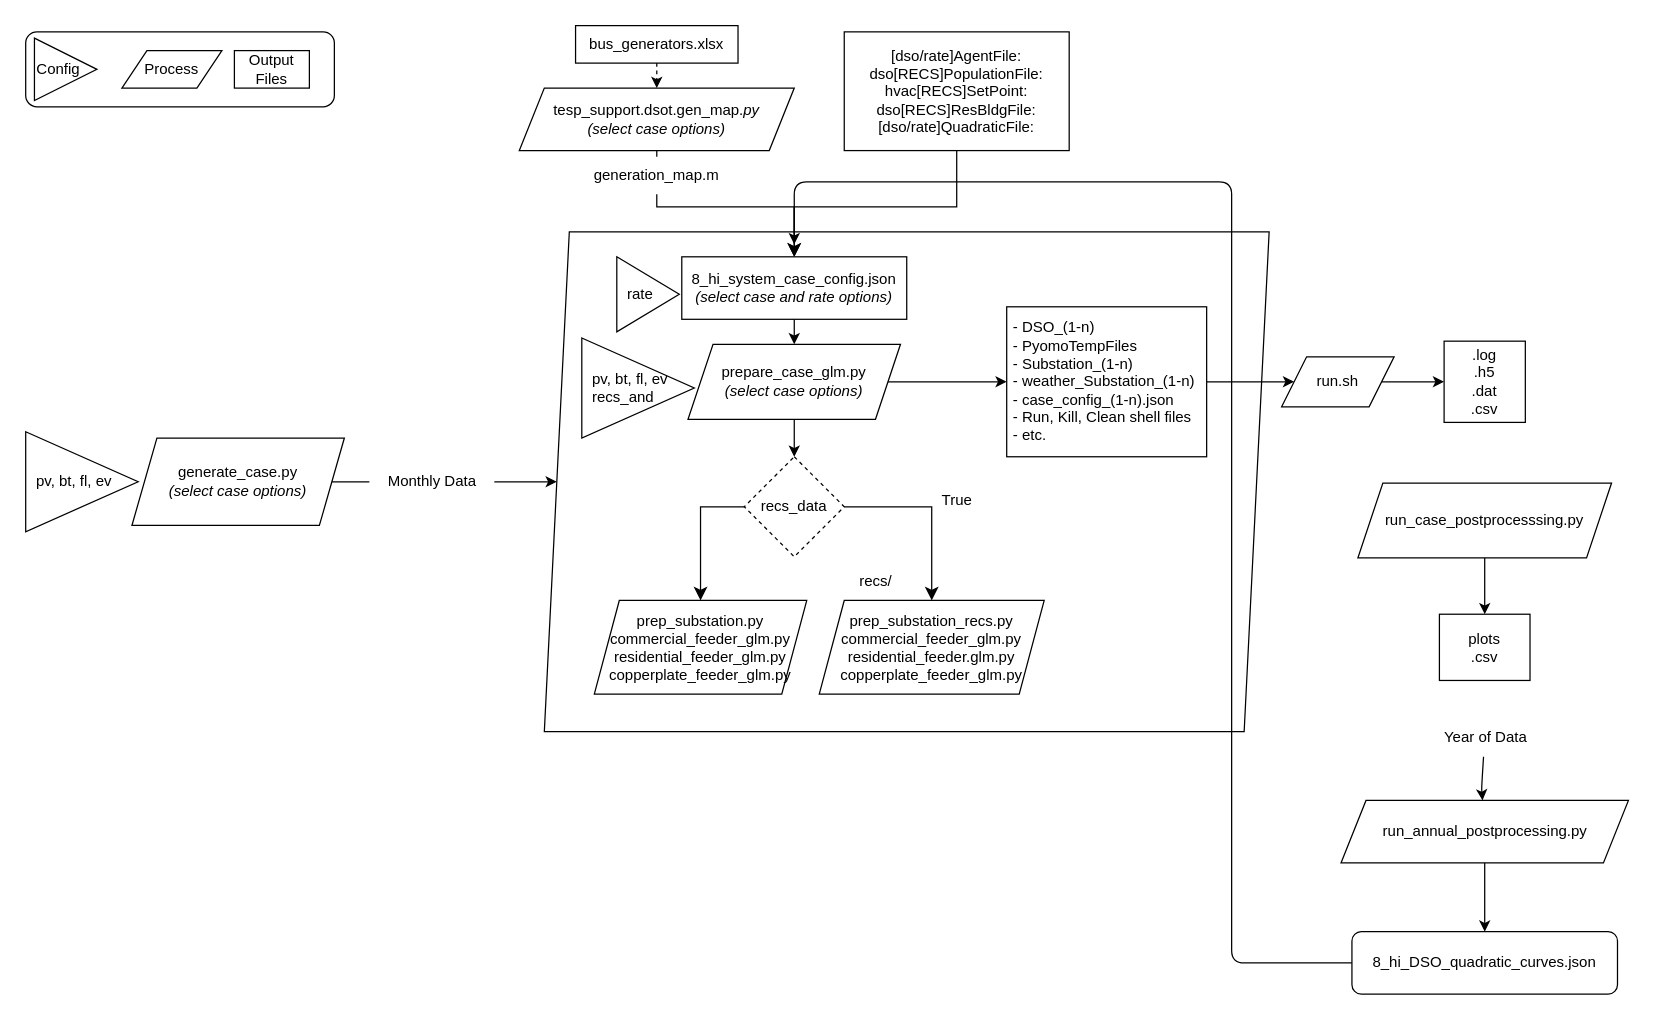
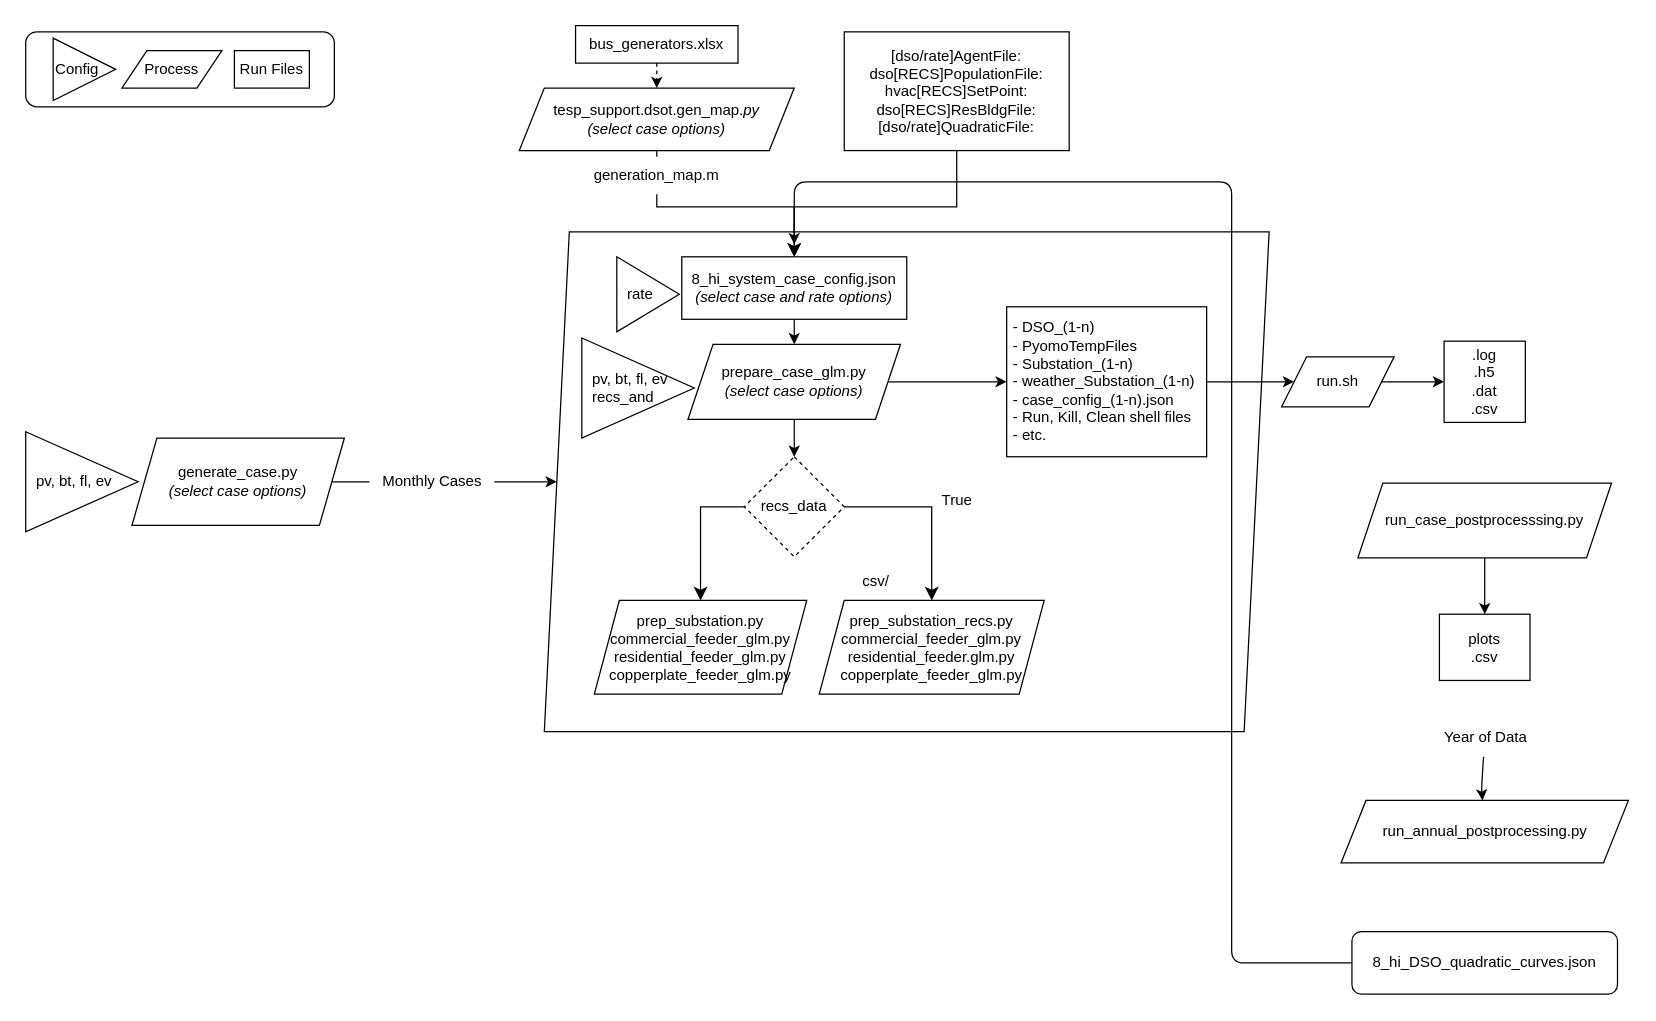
node "Config": moved (66, 69) -> (84, 69)
node "Output Files": label "Output Files" -> "Run Files"
node "Monthly Data": label "Monthly Data" -> "Monthly Cases"
node "recs/": label "recs/" -> "csv/"
edge "run_annual_postprocessing.py" -> "8_hi_DSO_quadratic_curves.json": removed
